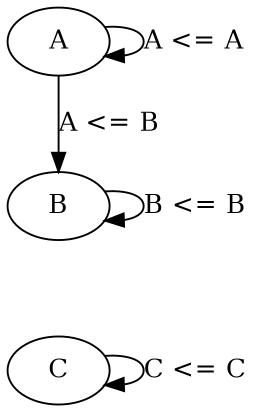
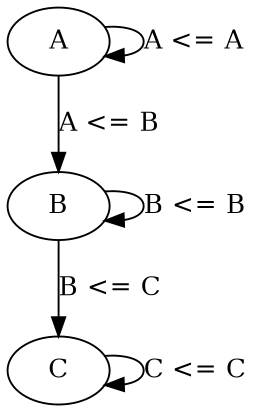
edge "B" -> "C": added, label "B <= C"
